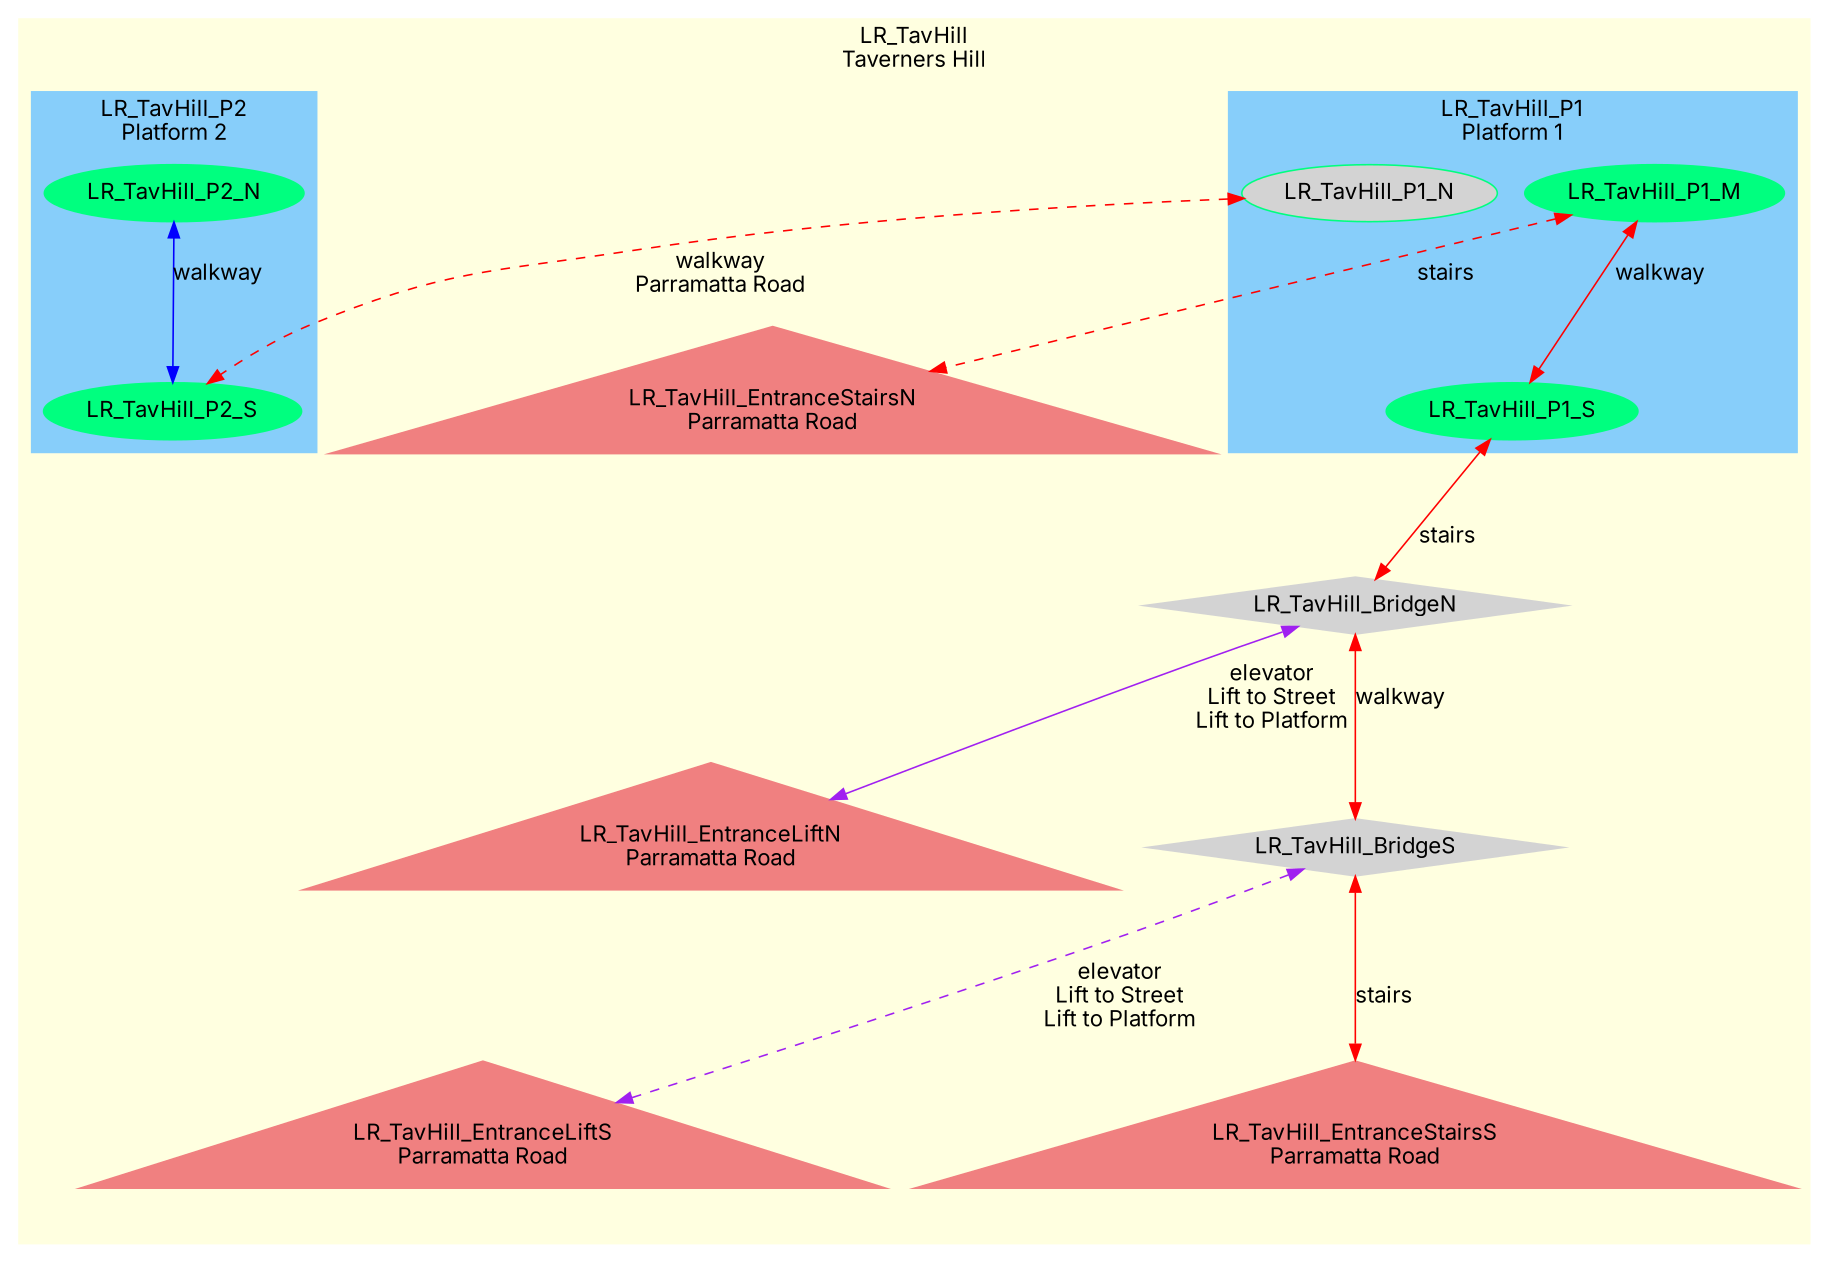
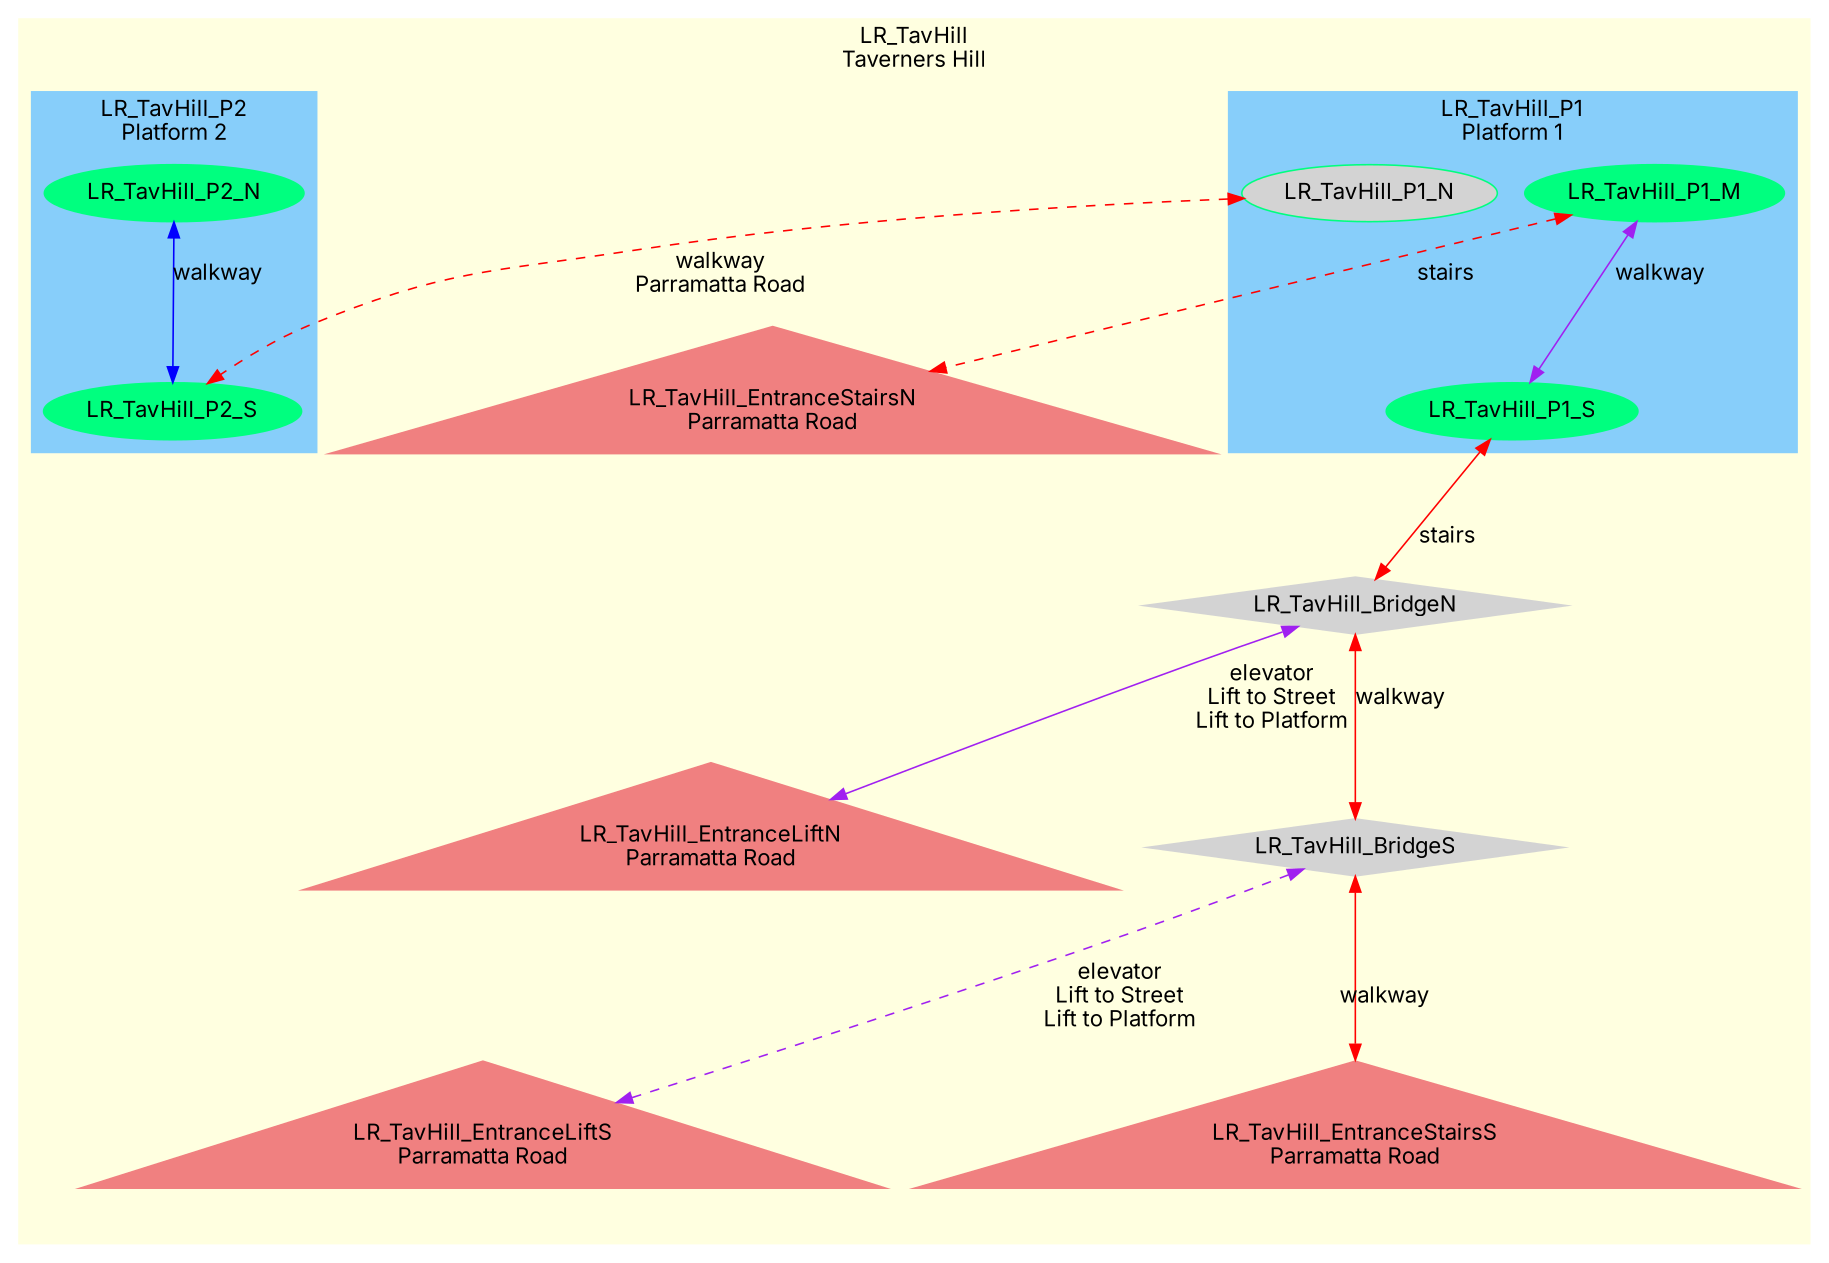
edge "LR_TavHill_P1_M" -- "LR_TavHill_P1_S": color red -> purple
edge "LR_TavHill_BridgeS" -- "LR_TavHill_EntranceStairsS Parramatta Road": label "stairs" -> "walkway"
